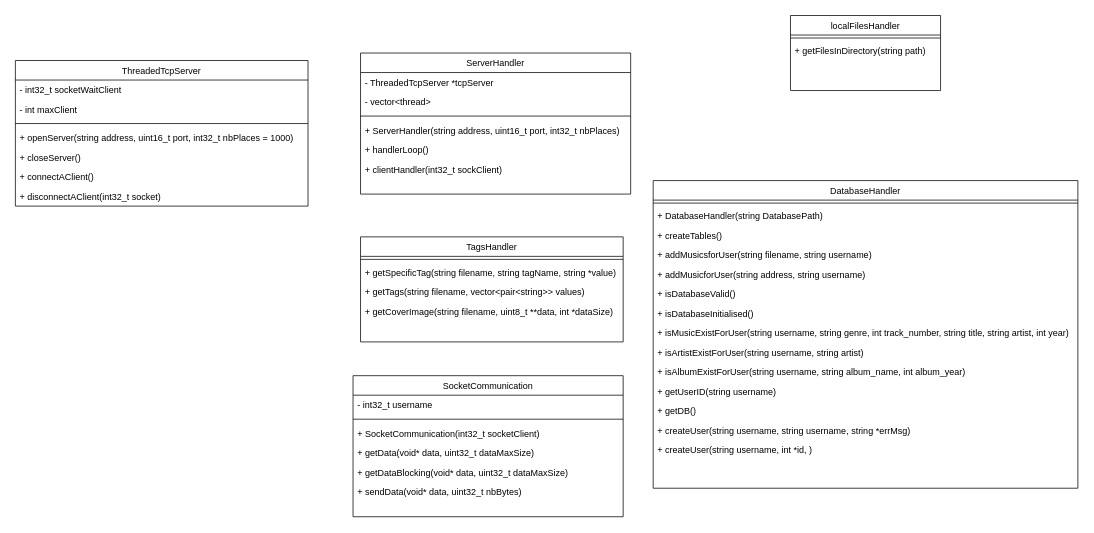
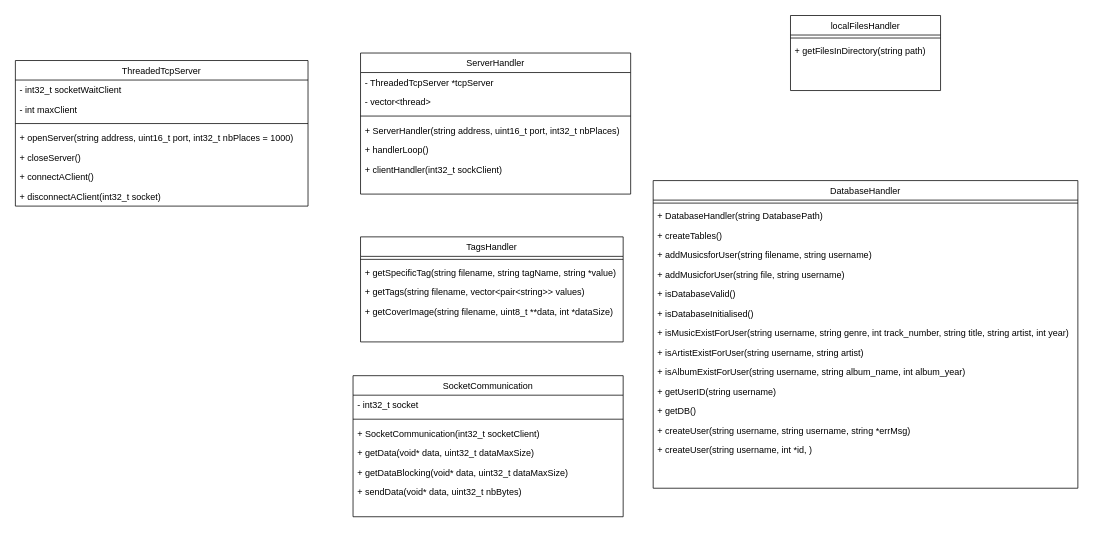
node "+ addMusicforUser(string address, string username)": label "+ addMusicforUser(string address, string username)" -> "+ addMusicforUser(string file, string username)"
node "- int32_t username": label "- int32_t username" -> "- int32_t socket"
